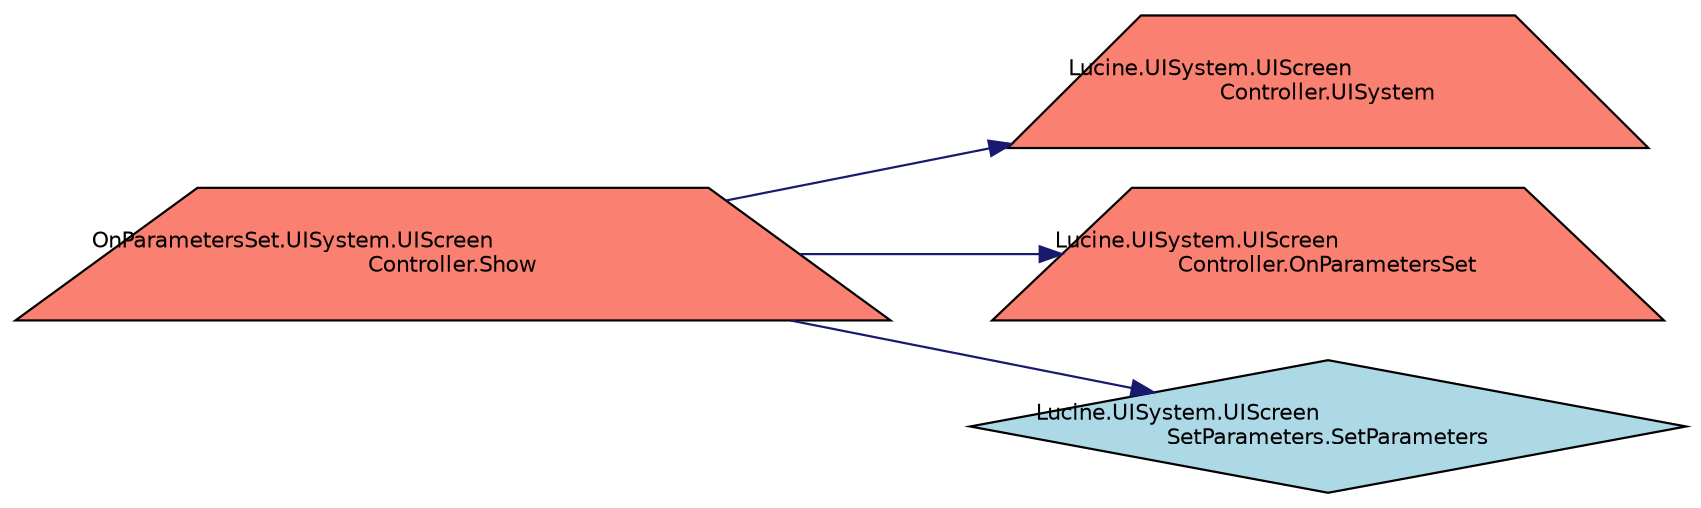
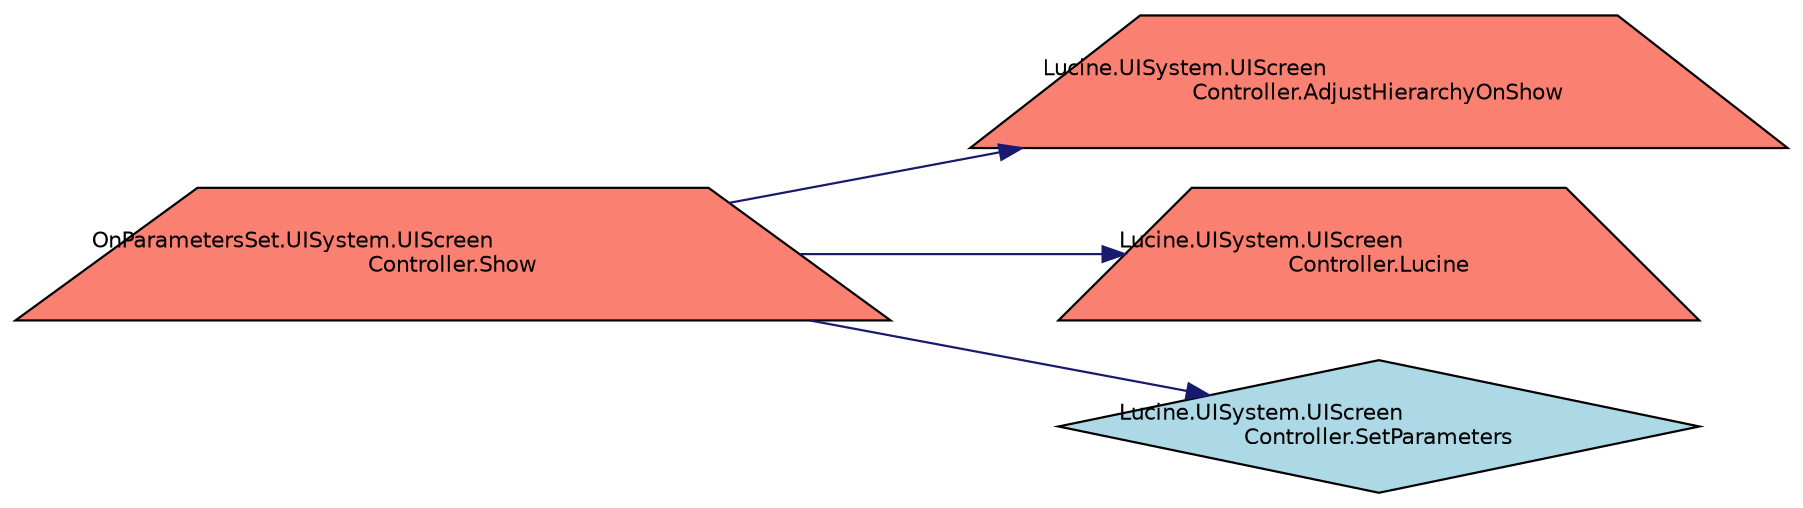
node "Lucine.UISystem.UIScreen Controller.UISystem": label "Lucine.UISystem.UIScreen Controller.UISystem" -> "Lucine.UISystem.UIScreen Controller.AdjustHierarchyOnShow"
node "Lucine.UISystem.UIScreen Controller.OnParametersSet": label "Lucine.UISystem.UIScreen Controller.OnParametersSet" -> "Lucine.UISystem.UIScreen Controller.Lucine"
node "Lucine.UISystem.UIScreen SetParameters.SetParameters": label "Lucine.UISystem.UIScreen SetParameters.SetParameters" -> "Lucine.UISystem.UIScreen Controller.SetParameters"
